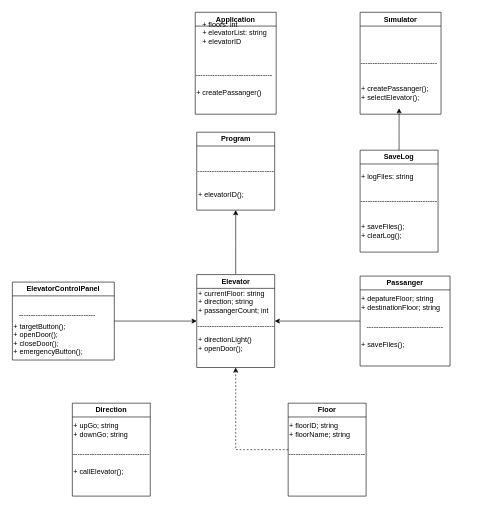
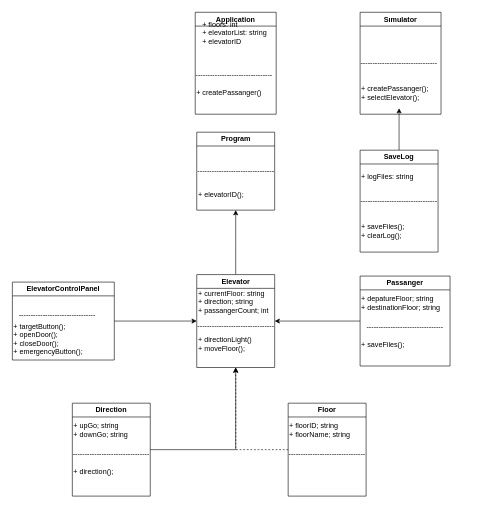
node "+ directionLight() + openDoor();": label "+ directionLight() + openDoor();" -> "+ directionLight() + moveFloor();"
edge "Direction" -> "Elevator": added
node "+ callElevator();": label "+ callElevator();" -> "+ direction();"
